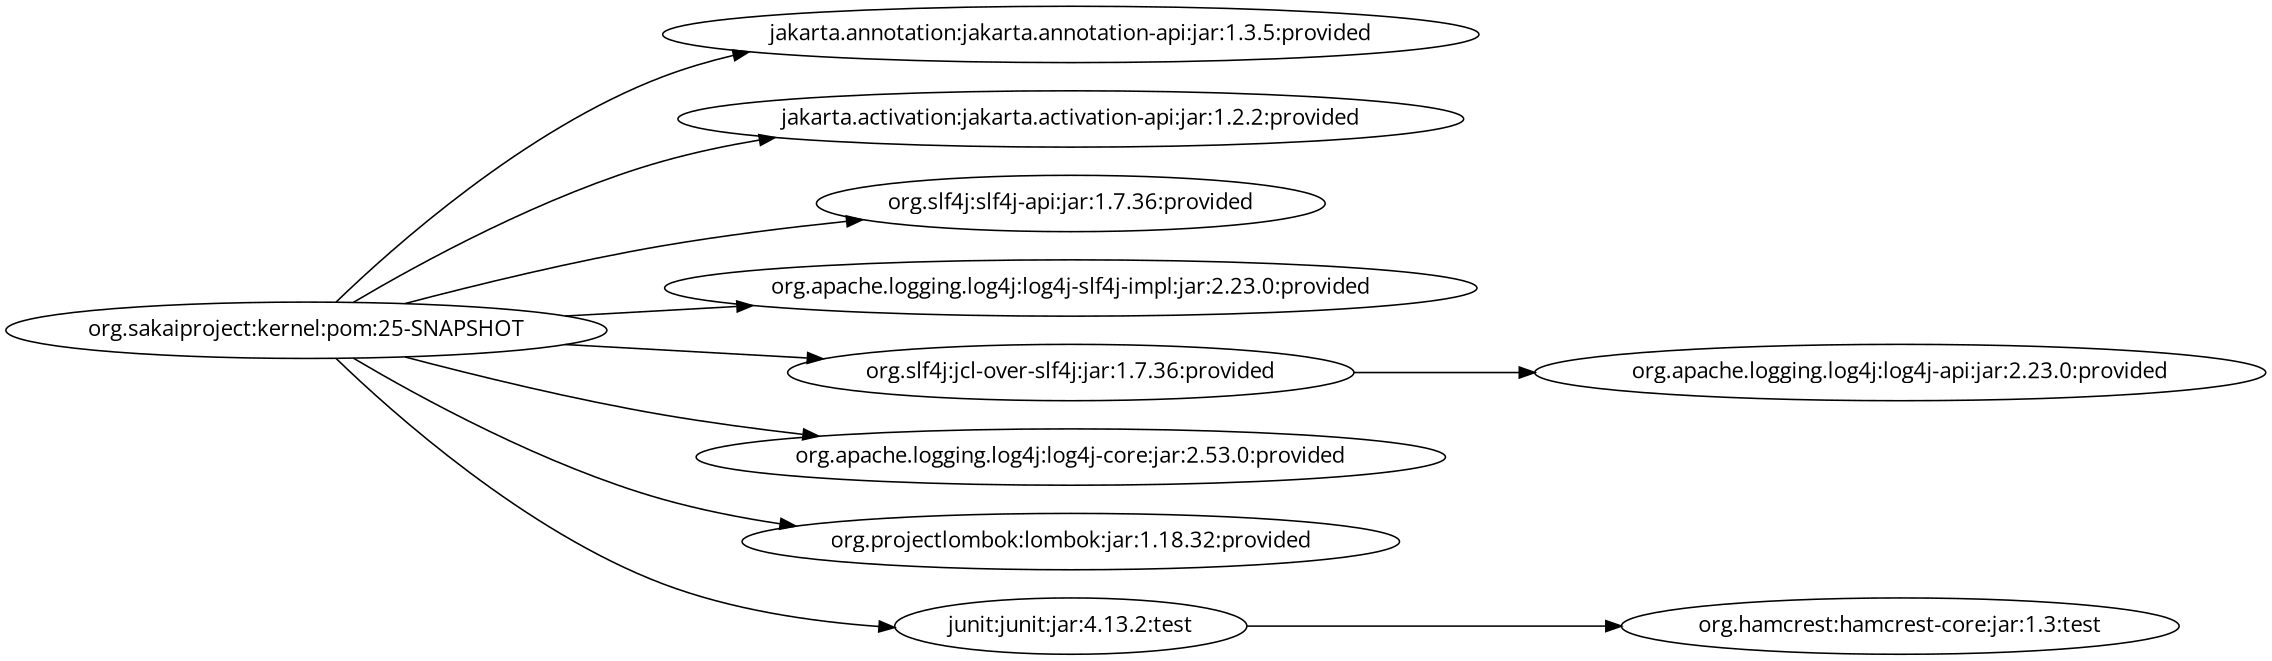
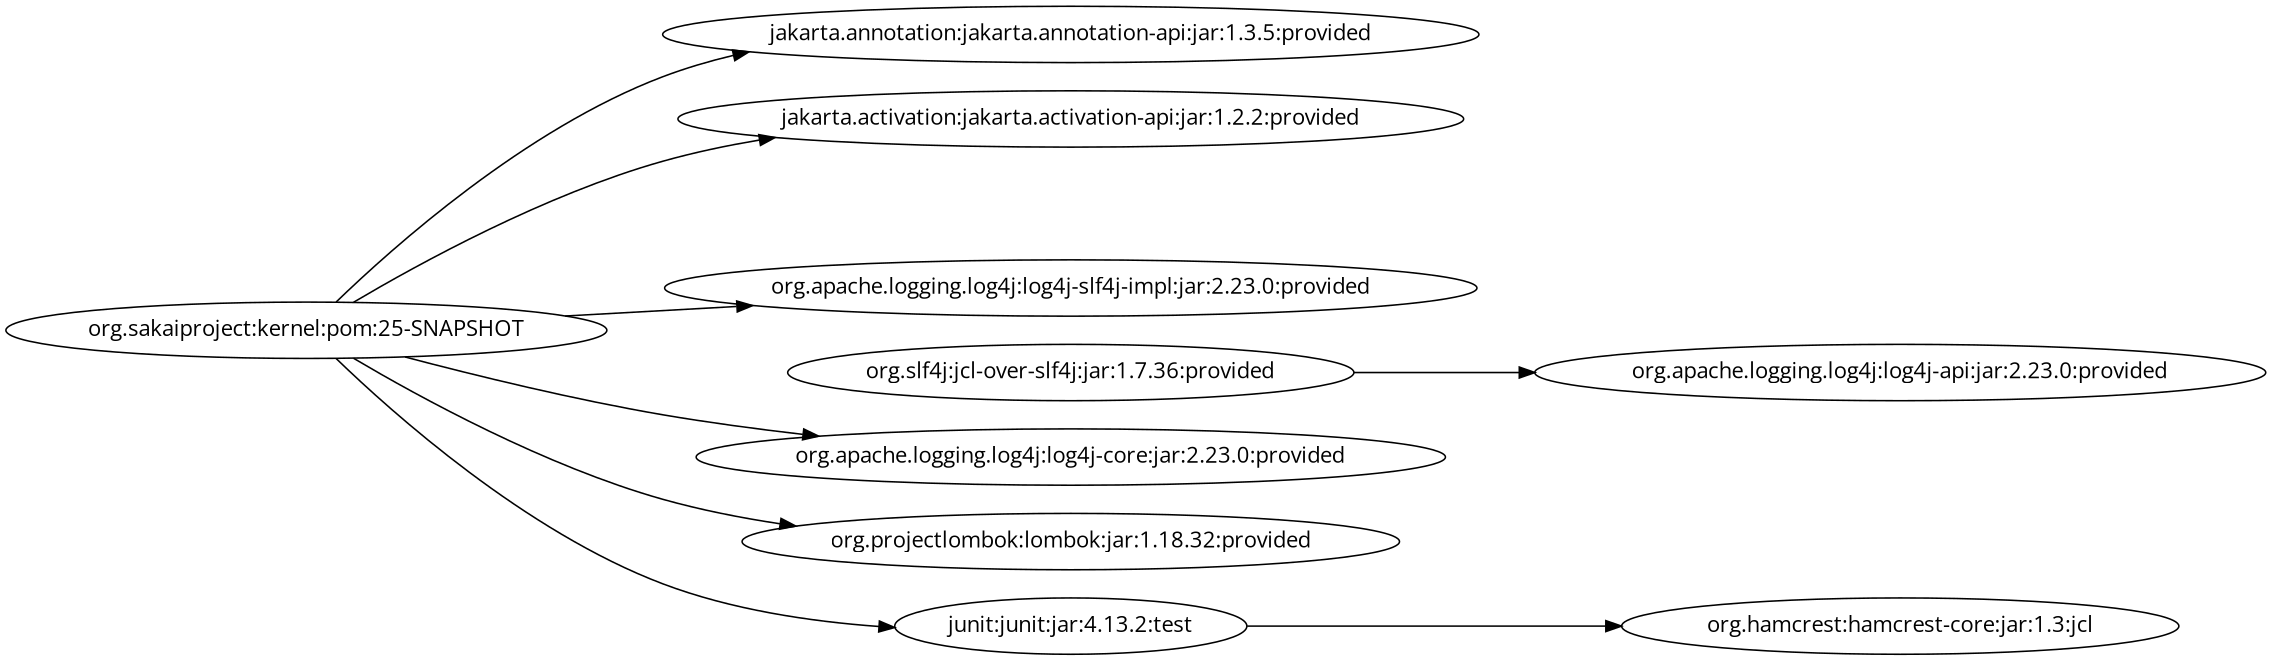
node "org.slf4j:slf4j-api:jar:1.7.36:provided": removed
edge "org.sakaiproject:kernel:pom:25-SNAPSHOT" -> "org.slf4j:jcl-over-slf4j:jar:1.7.36:provided": removed
node "org.apache.logging.log4j:log4j-core:jar:2.53.0:provided": label "org.apache.logging.log4j:log4j-core:jar:2.53.0:provided" -> "org.apache.logging.log4j:log4j-core:jar:2.23.0:provided"
node "org.hamcrest:hamcrest-core:jar:1.3:test": label "org.hamcrest:hamcrest-core:jar:1.3:test" -> "org.hamcrest:hamcrest-core:jar:1.3:jcl"
